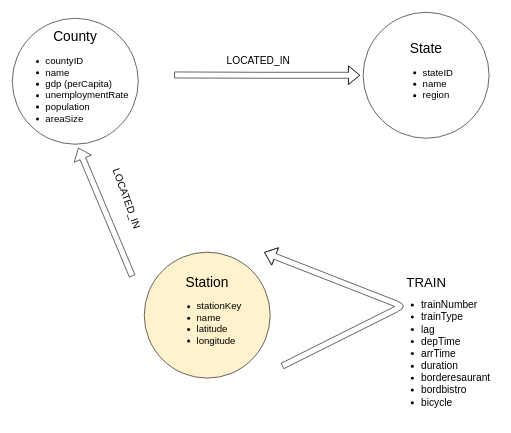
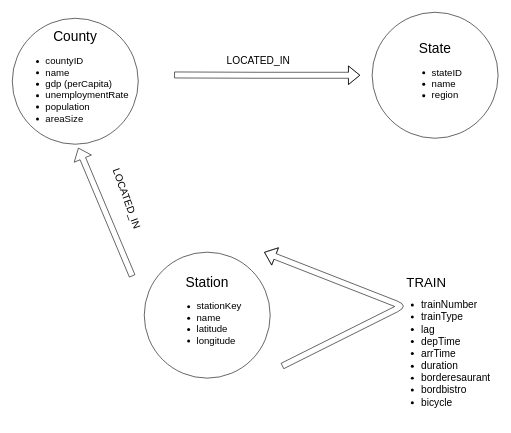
node "State stateID name region": moved (426, 75) -> (435, 75)
node "Station stationKey name latitude longitude": fillcolor #fff2cc -> #ffffff
